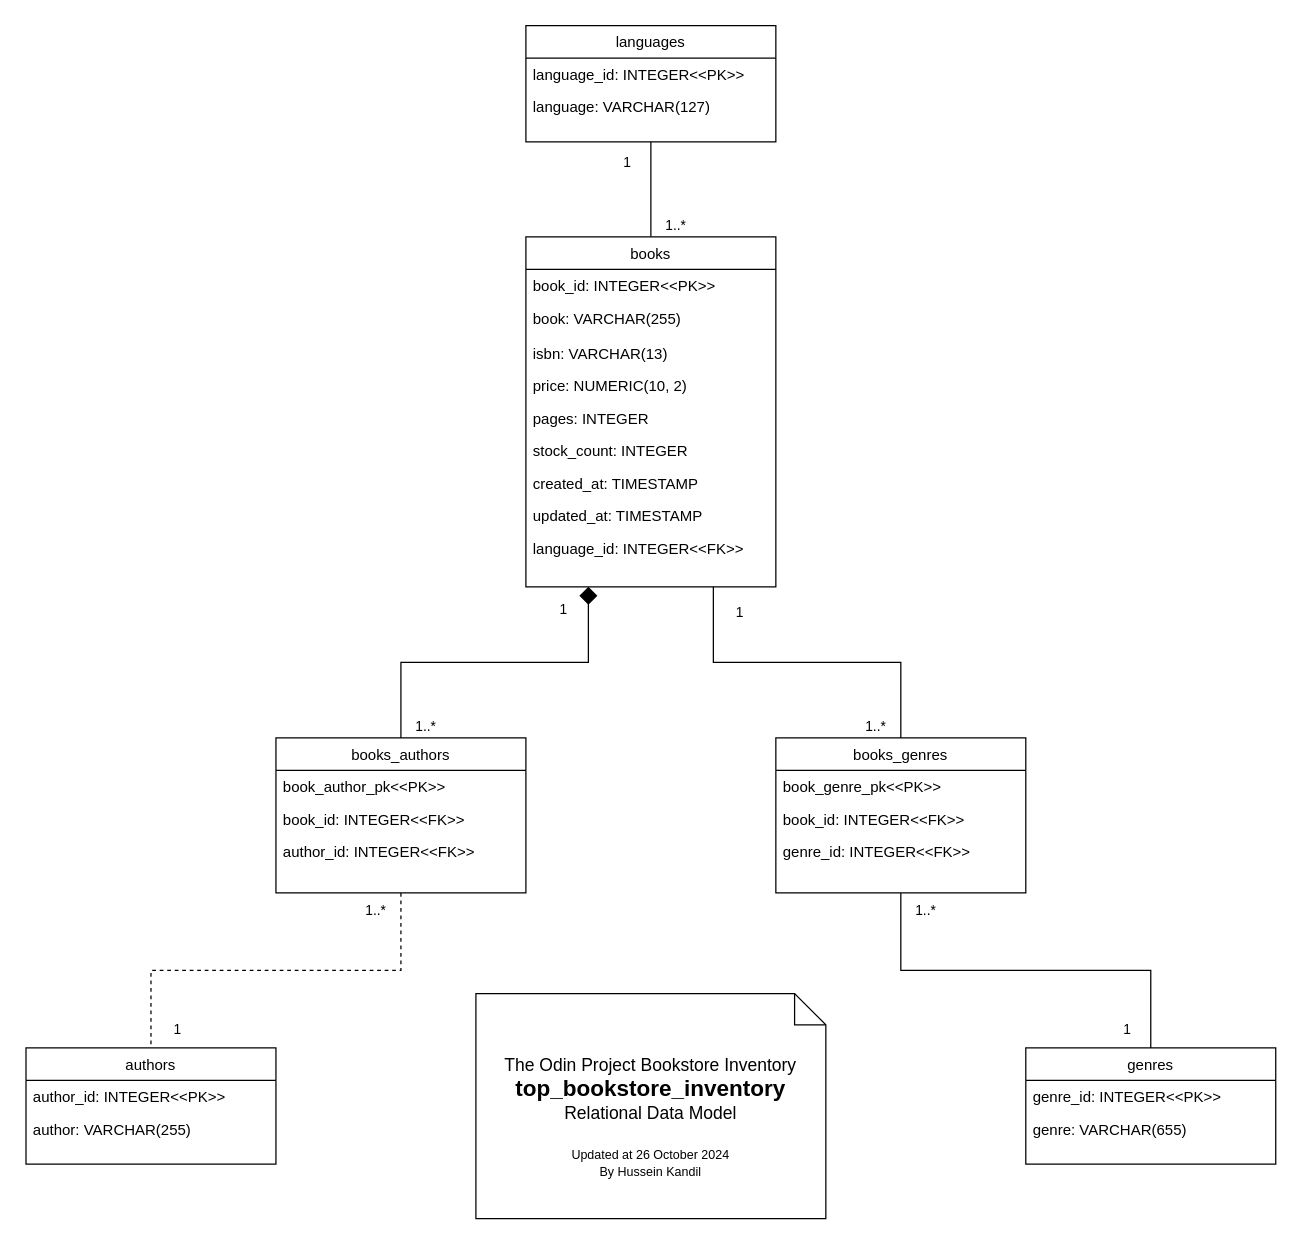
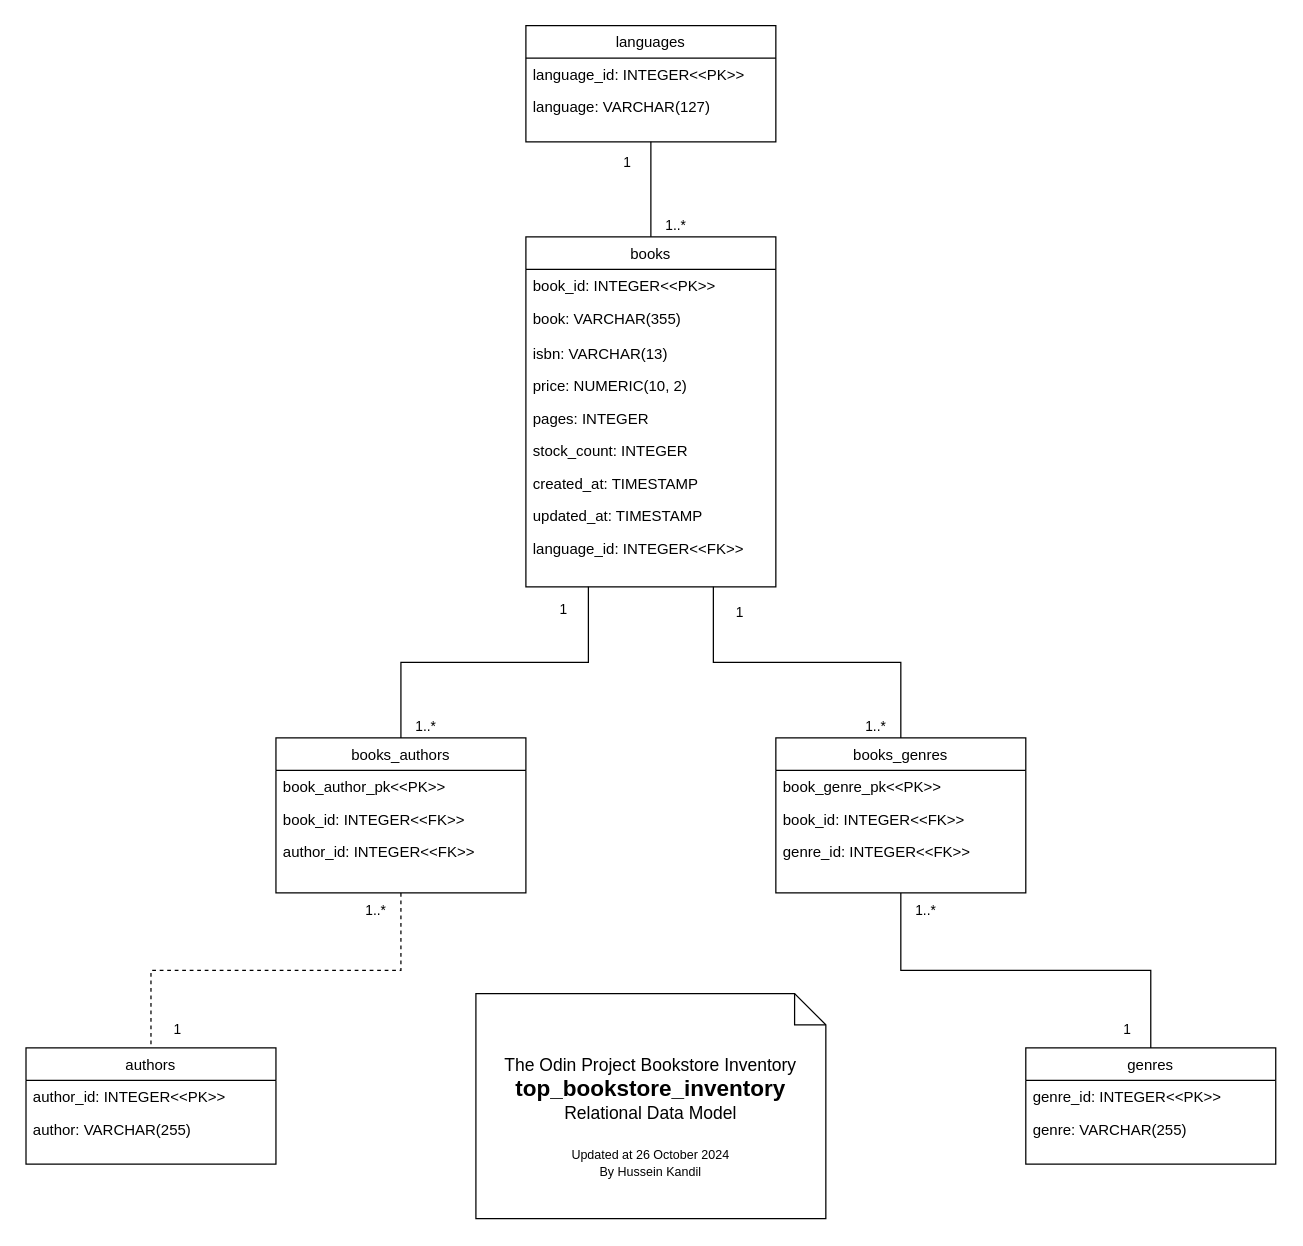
node "book: VARCHAR(255)": label "book: VARCHAR(255)" -> "book: VARCHAR(355)"
edge "books_authors" -> "books": arrowhead diamond -> none
node "genre: VARCHAR(655)": label "genre: VARCHAR(655)" -> "genre: VARCHAR(255)"
